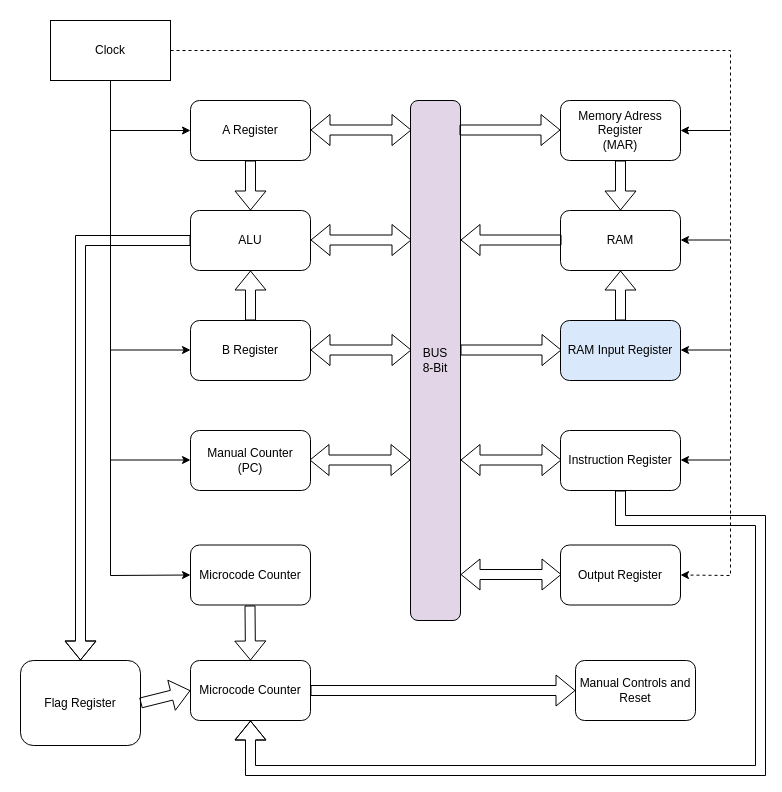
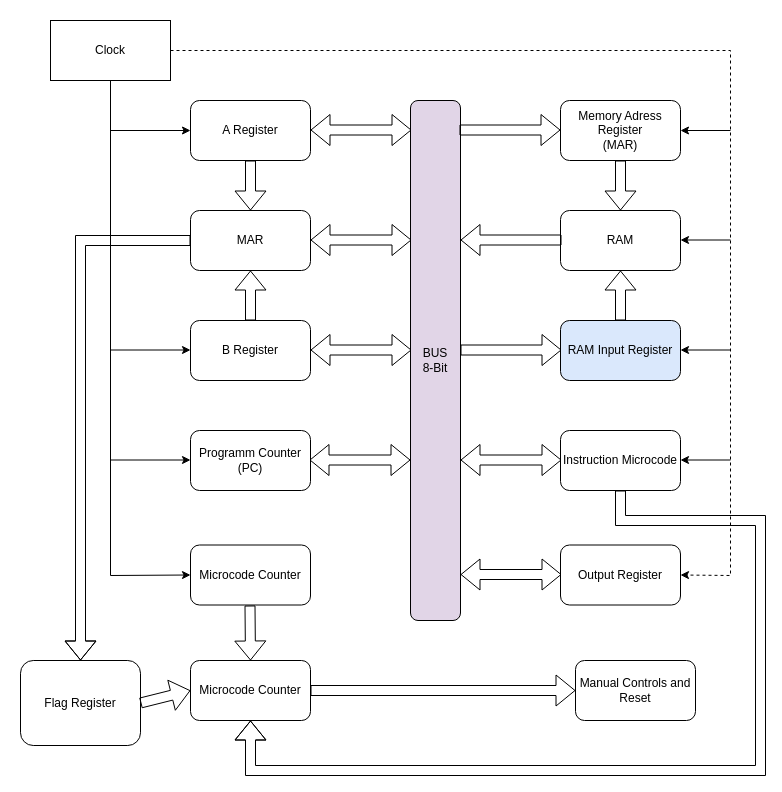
node "ALU": label "ALU" -> "MAR"
node "Manual Counter (PC)": label "Manual Counter (PC)" -> "Programm Counter (PC)"
node "Instruction Register": label "Instruction Register" -> "Instruction Microcode"
